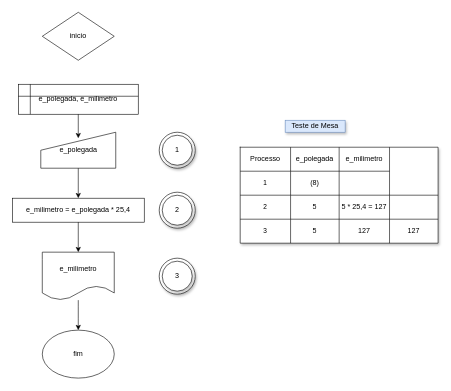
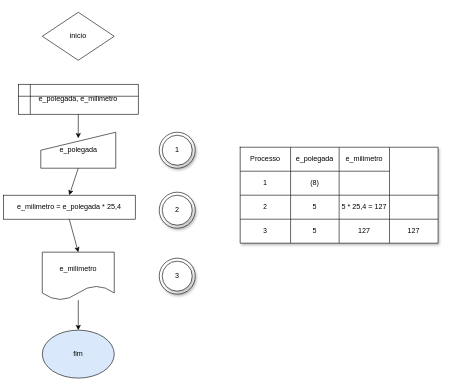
node "Teste de Mesa": removed
node "e_milimetro = e_polegada * 25,4": moved (78, 210) -> (69, 207)
node "fim": fillcolor #ffffff -> #dae8fc
